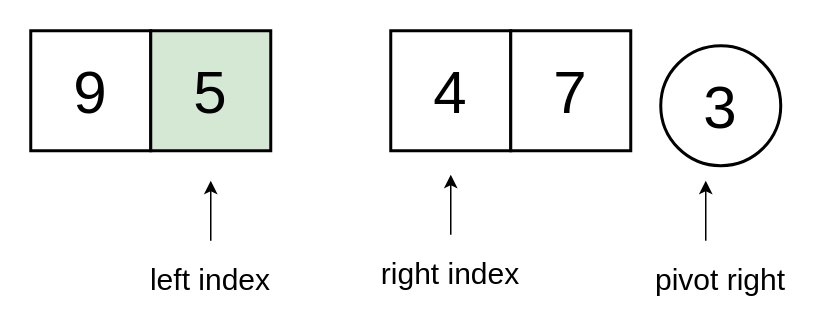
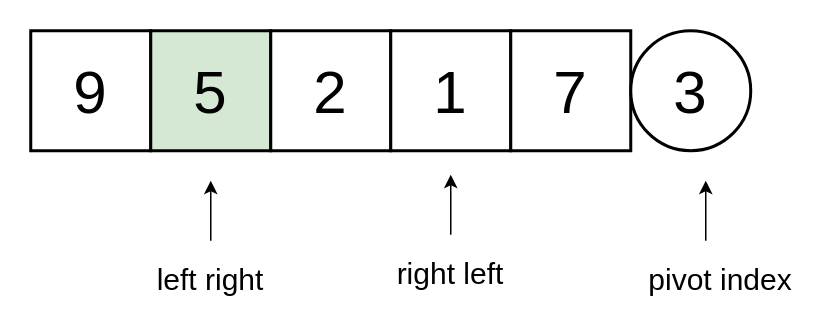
node "2": added
node "4": label "4" -> "1"
node "3": moved (721, 106) -> (691, 91)
node "right index": label "right index" -> "right left"
node "left index": label "left index" -> "left right"
node "pivot right": label "pivot right" -> "pivot index"
